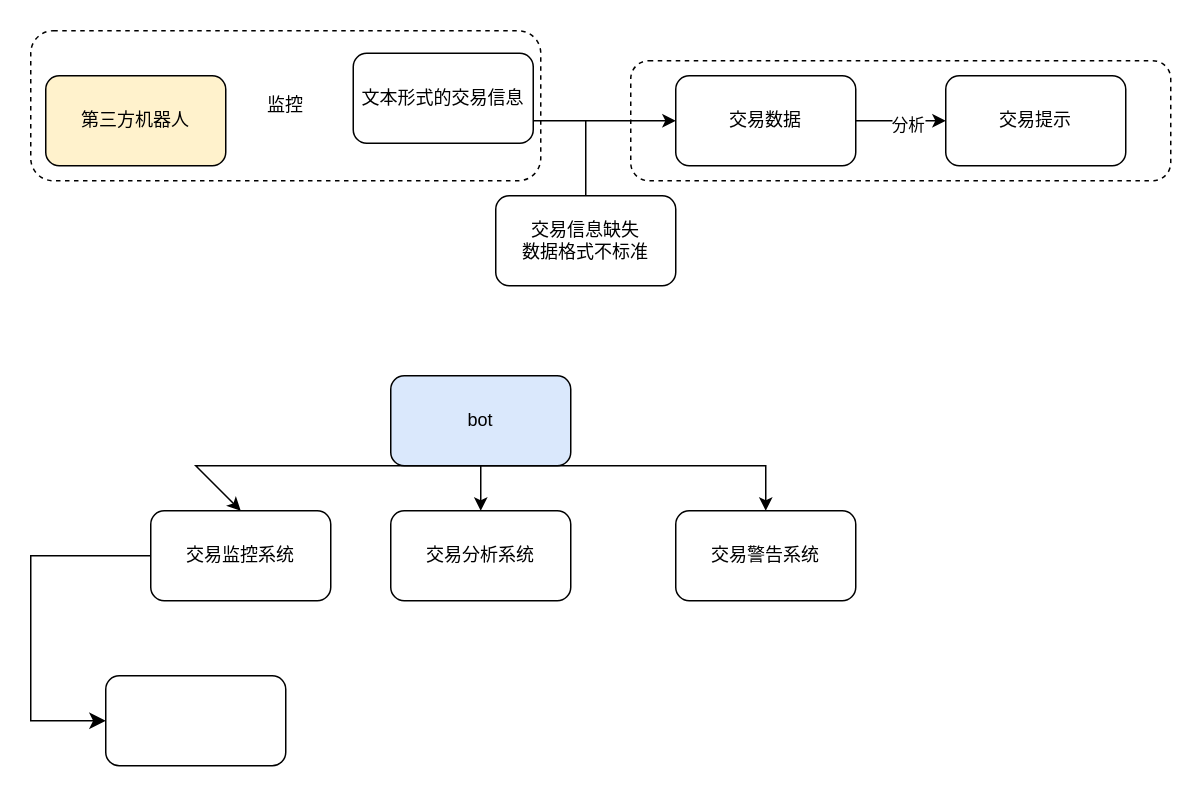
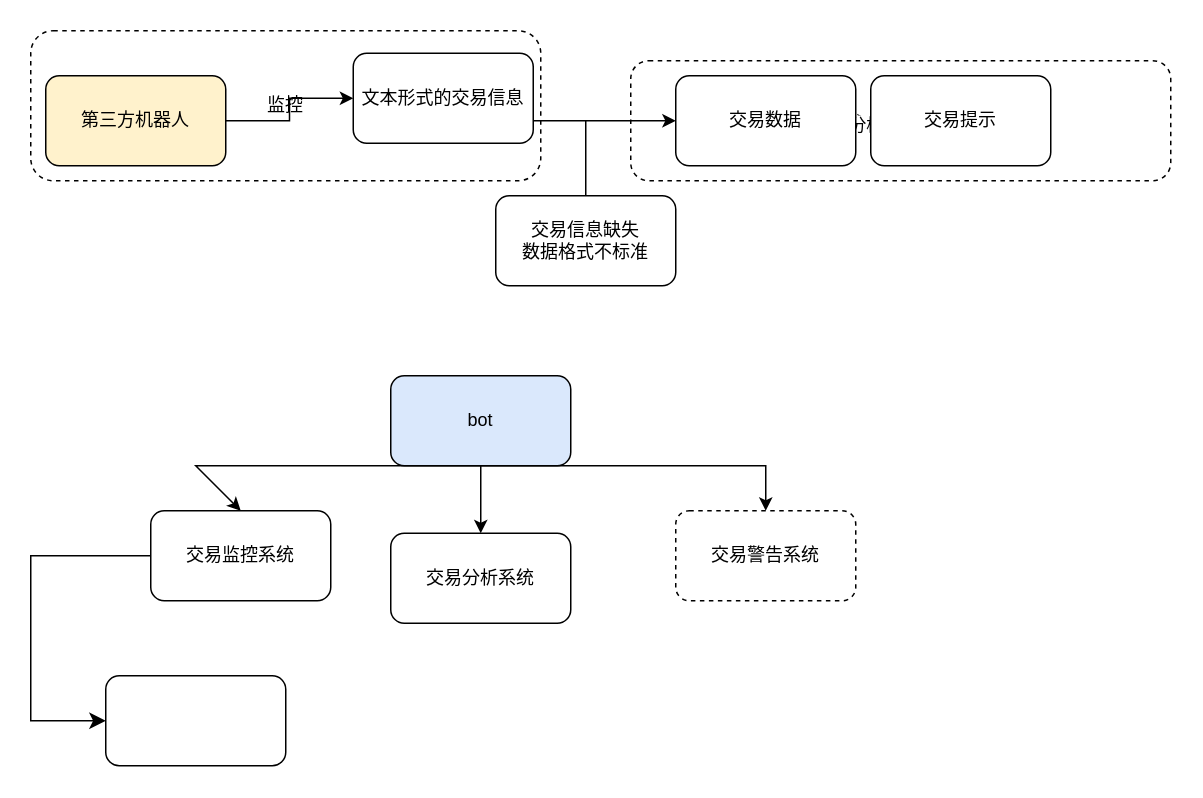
edge "第三方机器人" -> "文本形式的交易信息": added
node "交易提示": moved (1036, 121) -> (961, 121)
node "交易分析系统": moved (481, 556) -> (481, 578)
node "交易警告系统": style solid -> dashed
